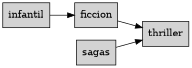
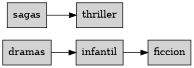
edge "ficcion" -> "thriller": removed
node "dramas": added
